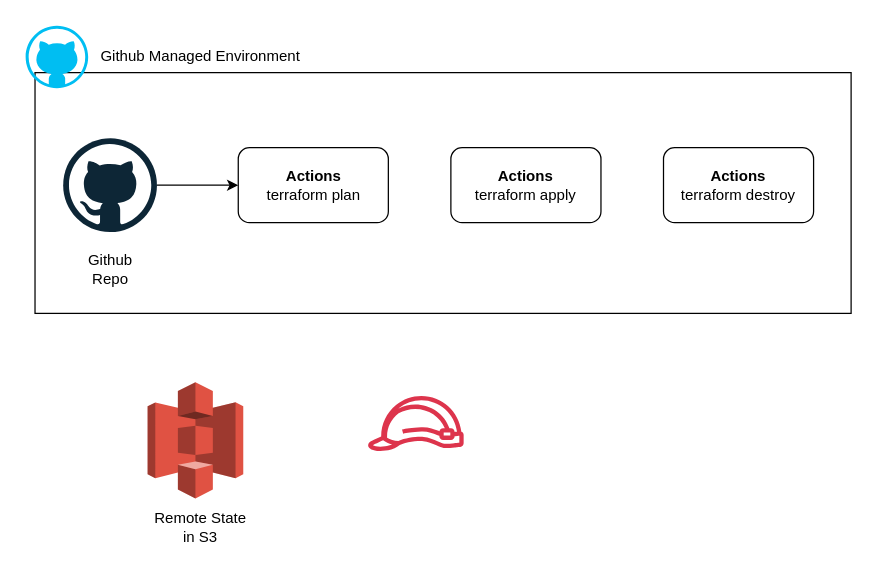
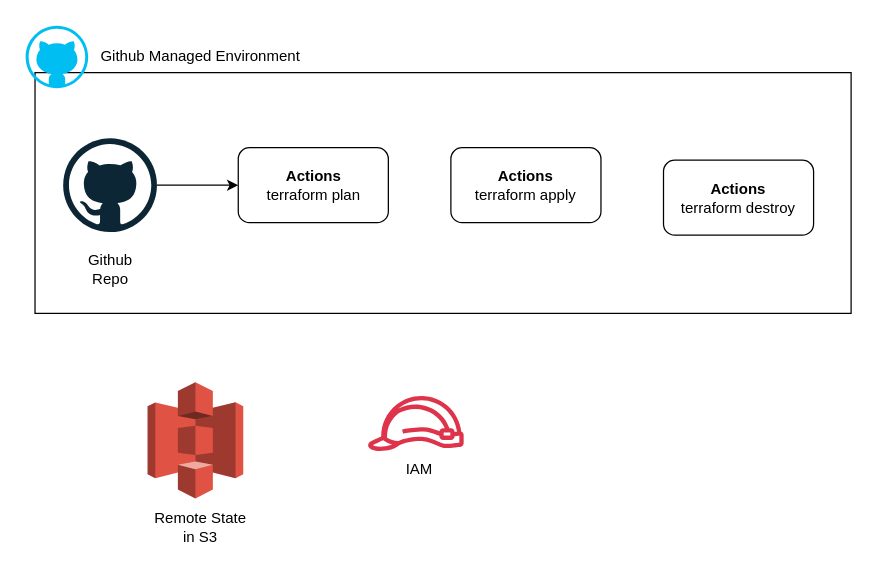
node "Actionsterraform destroy": moved (738, 185) -> (738, 198)
node "IAM": added
